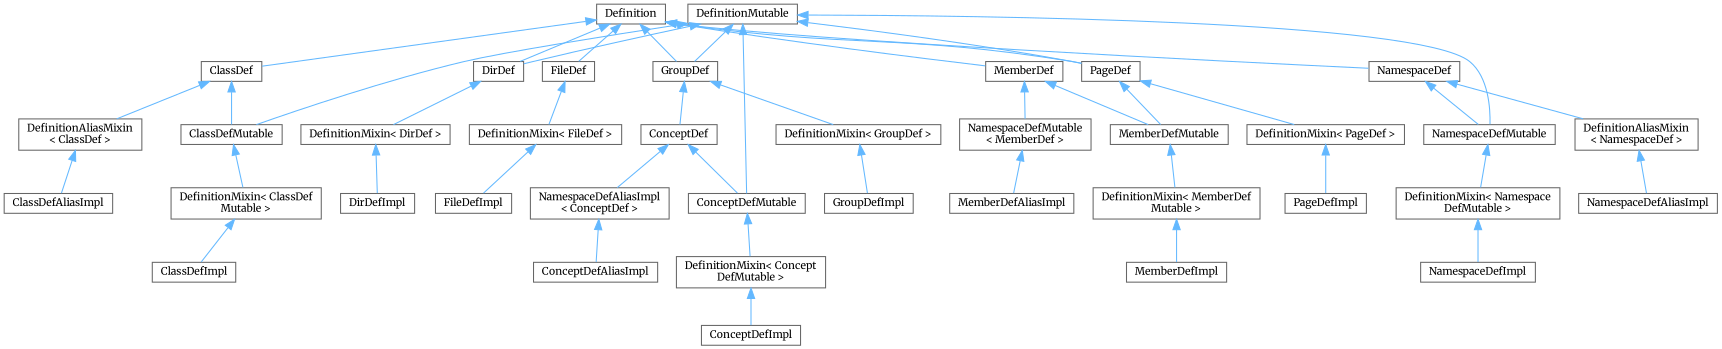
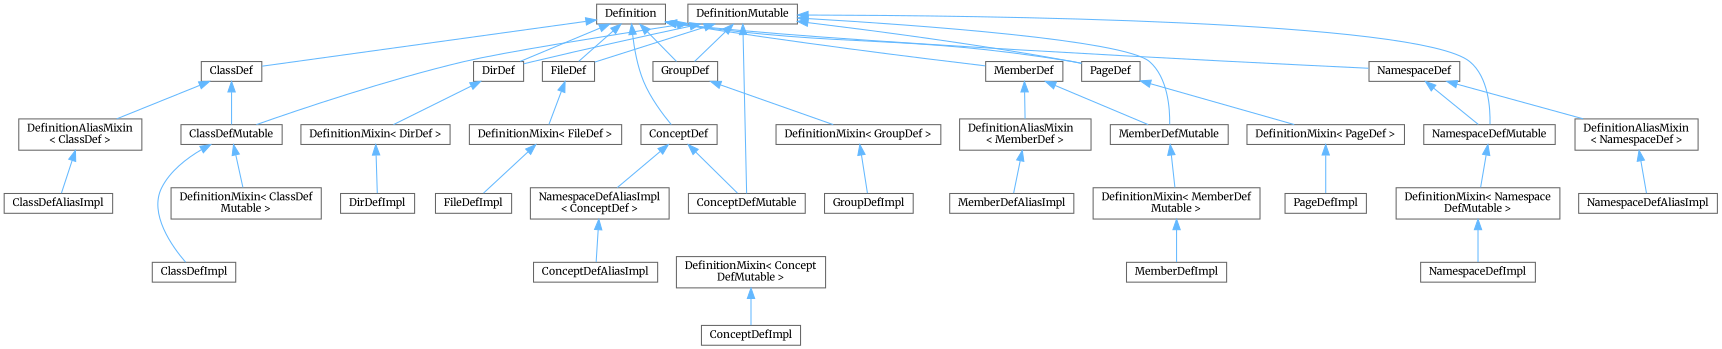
edge "FileDef" -> "DefinitionMutable": added
edge "MemberDefMutable" -> "PageDef": now "MemberDefMutable" -> "DefinitionMutable"
edge "ConceptDef" -> "GroupDef": now "ConceptDef" -> "Definition"
node "NamespaceDefMutable < MemberDef >": label "NamespaceDefMutable < MemberDef >" -> "DefinitionAliasMixin < MemberDef >"
edge "DefinitionMixin< Concept DefMutable >" -> "ConceptDefMutable": removed
edge "ClassDefImpl" -> "DefinitionMixin< ClassDef Mutable >": now "ClassDefImpl" -> "ClassDefMutable"
